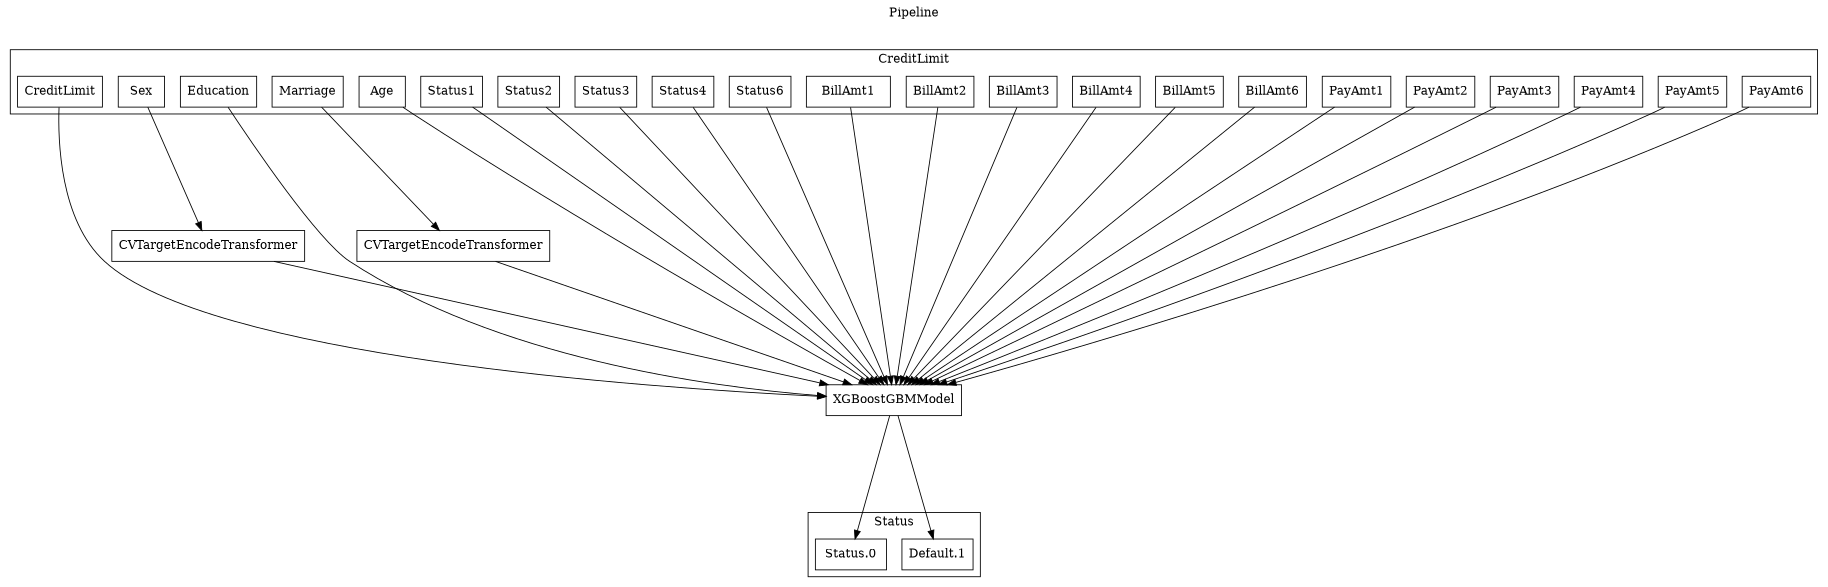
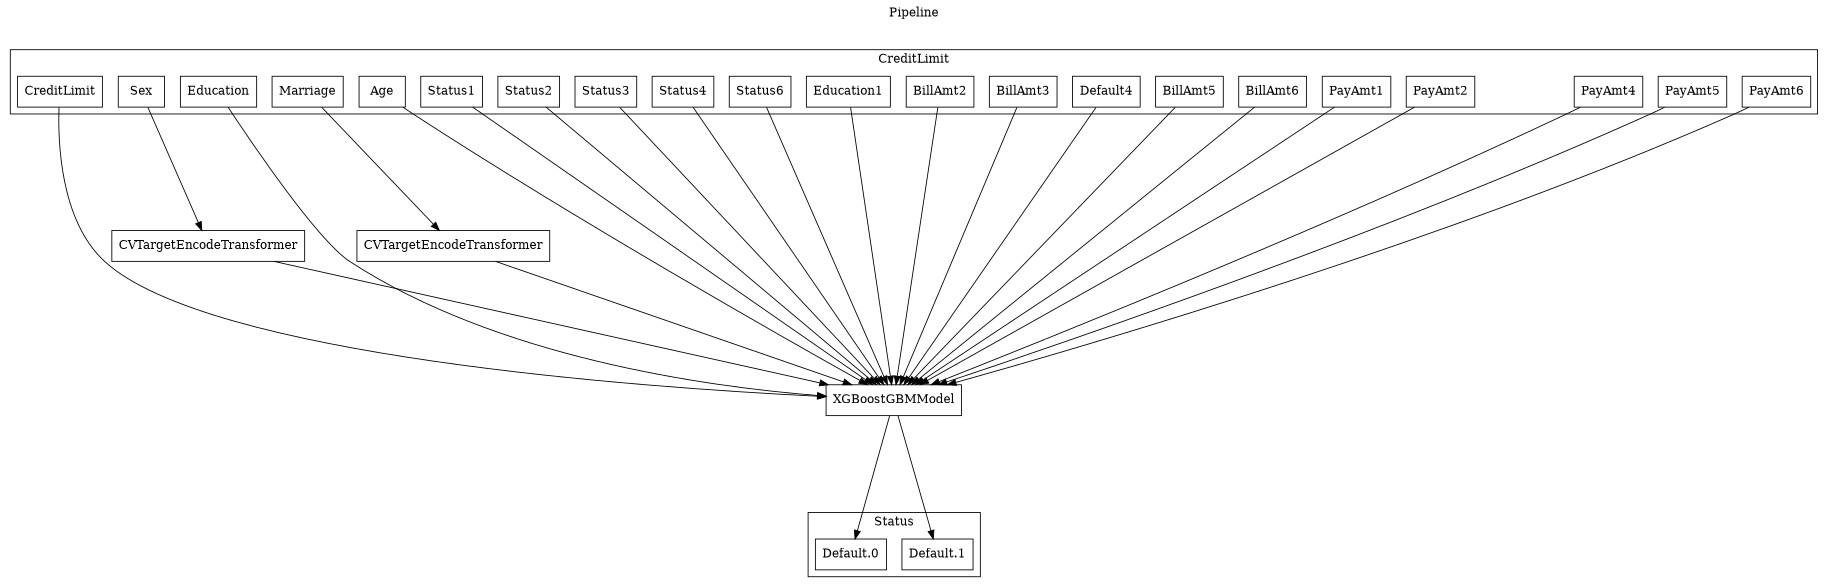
node "BillAmt1": label "BillAmt1" -> "Education1"
node "BillAmt4": label "BillAmt4" -> "Default4"
node "PayAmt3": removed
node "Status.0": label "Status.0" -> "Default.0"
